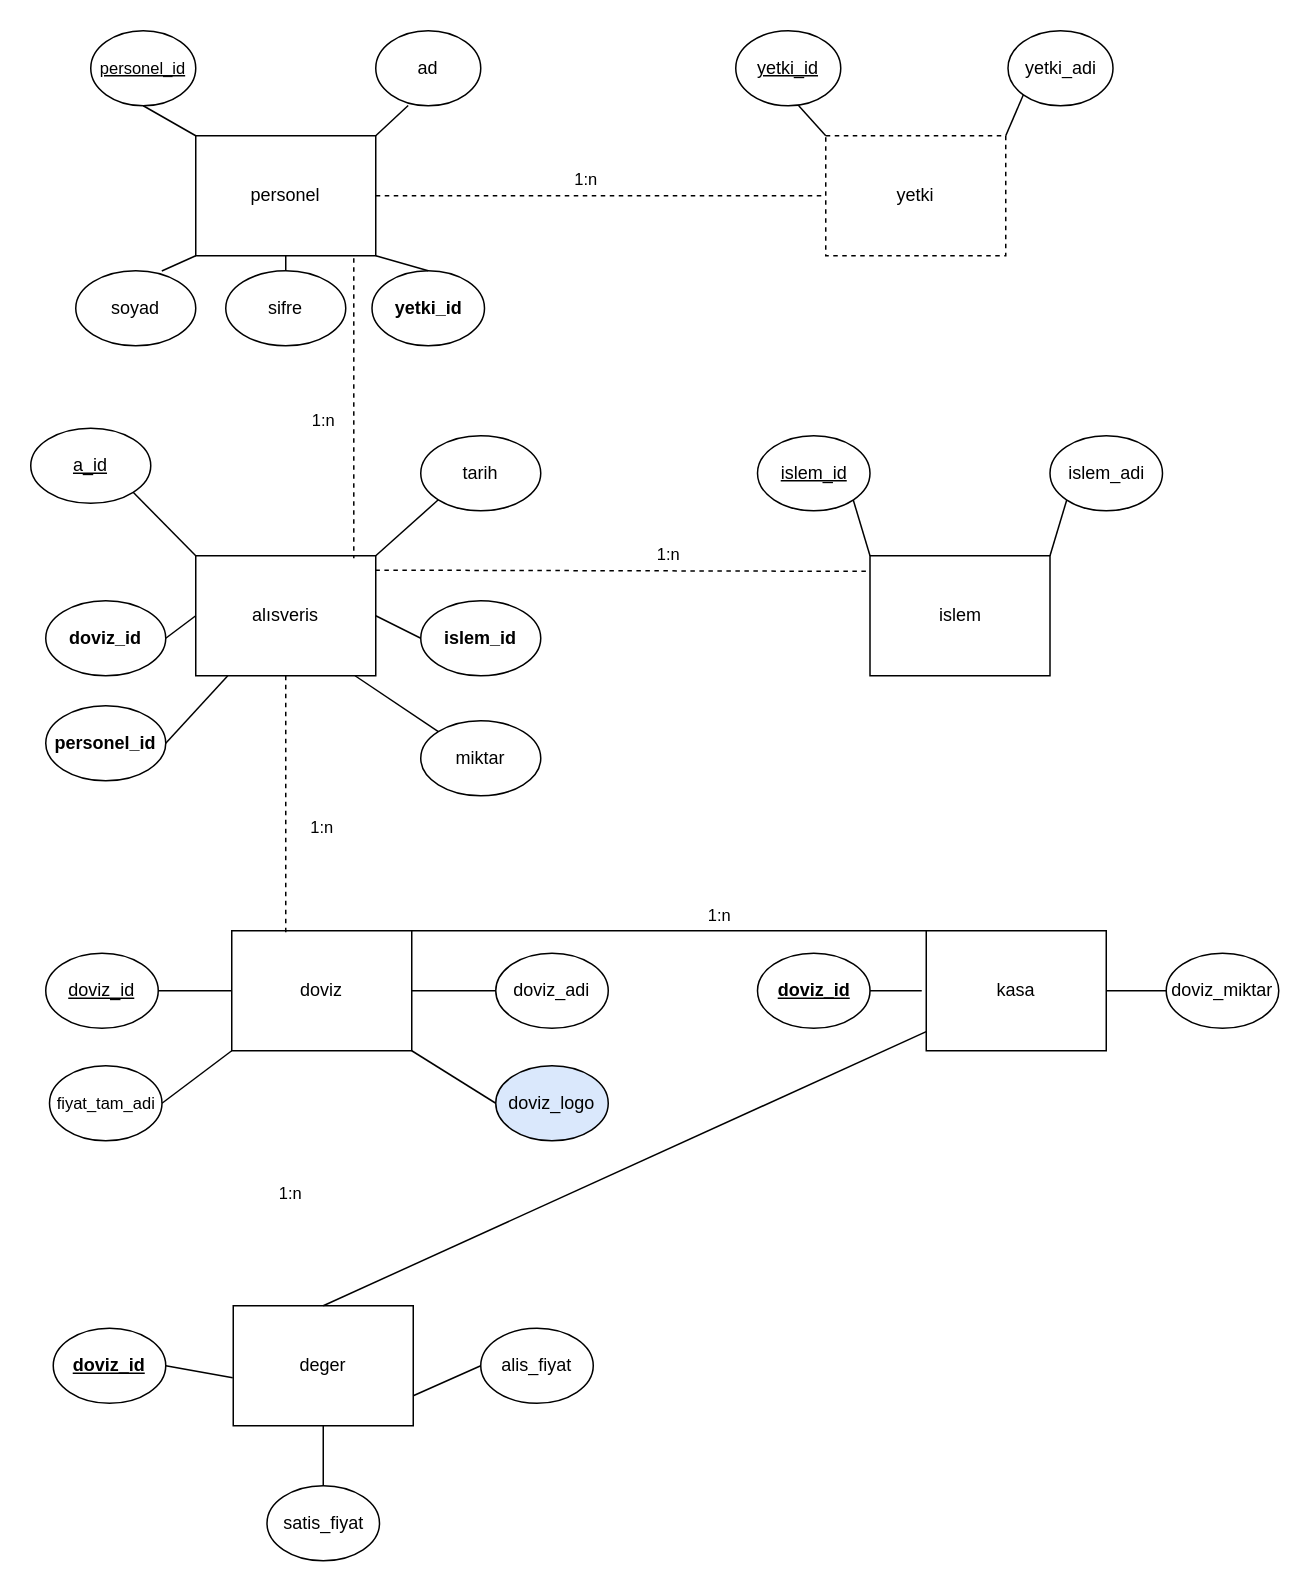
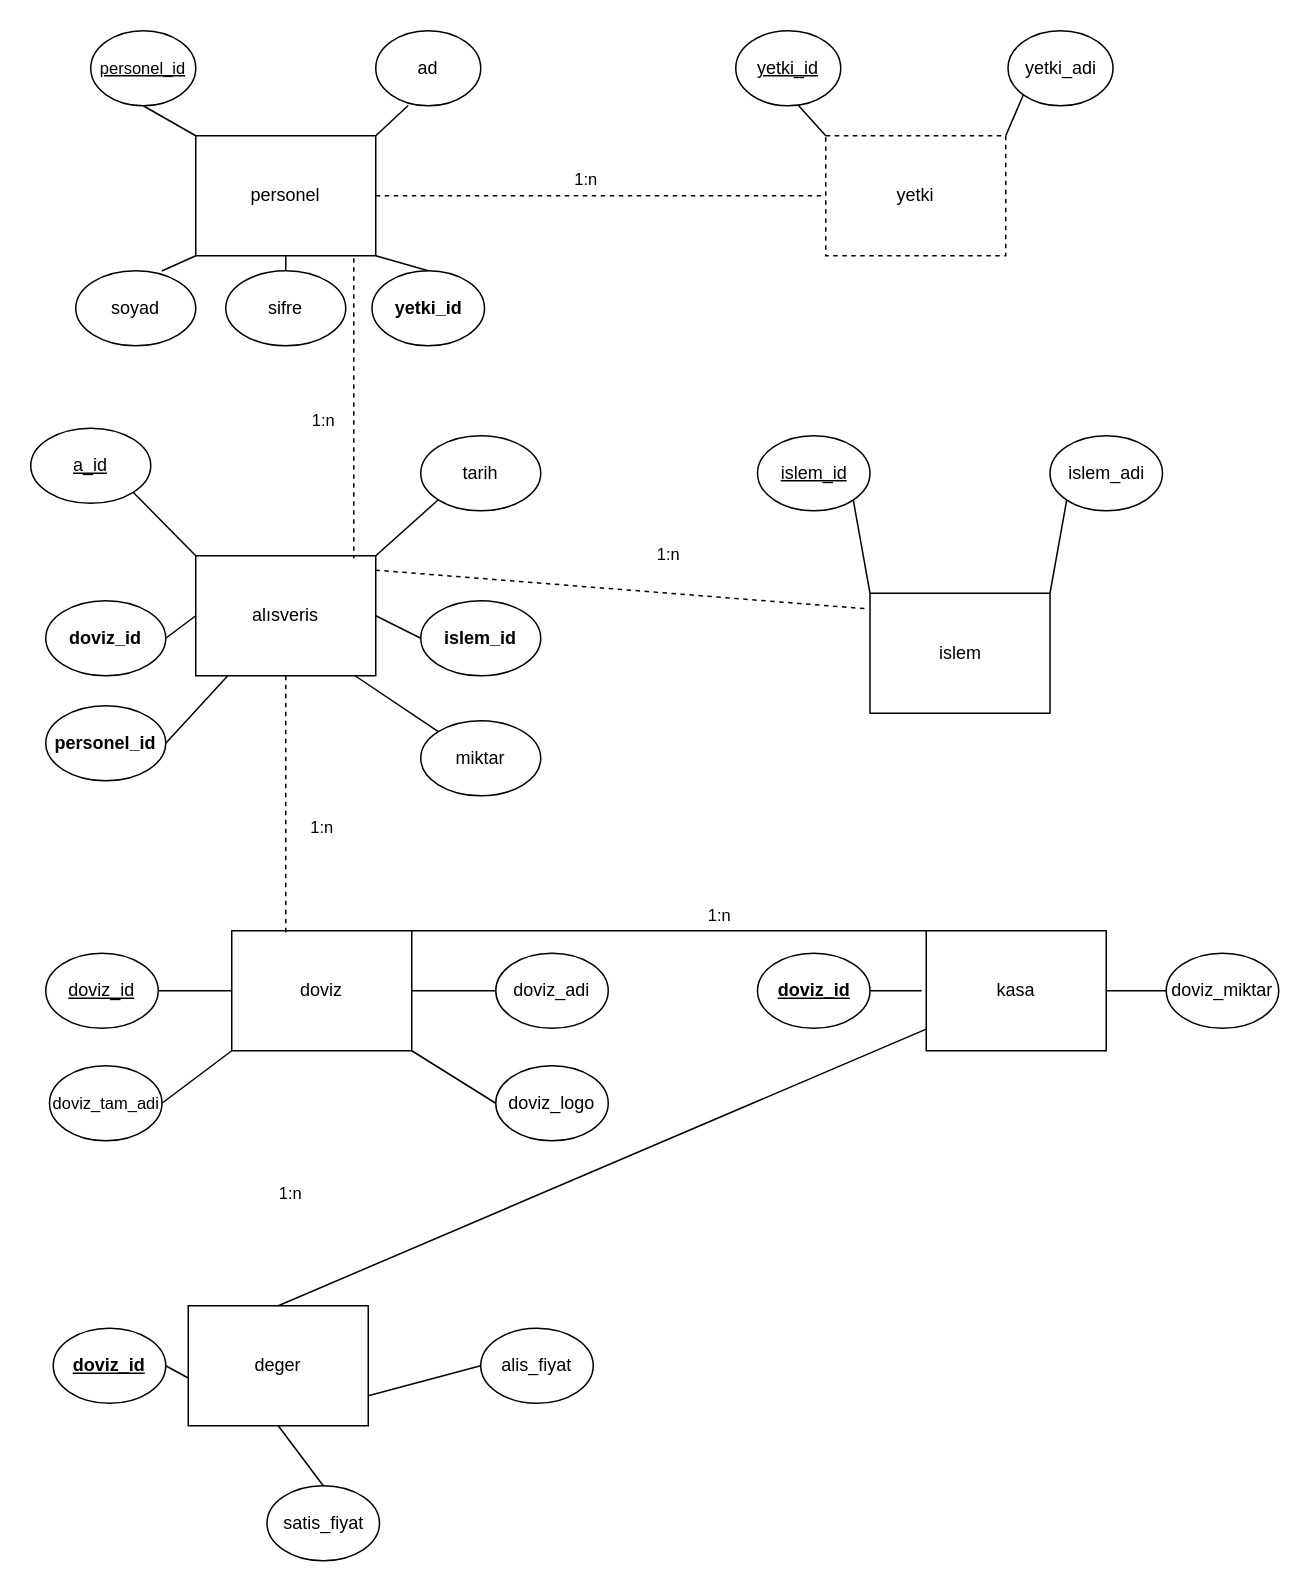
node "islem": moved (960, 616) -> (960, 653)
node "fiyat_tam_adi": label "fiyat_tam_adi" -> "doviz_tam_adi"
node "doviz_logo": fillcolor #dae8fc -> #ffffff
node "deger": moved (323, 1366) -> (278, 1366)
